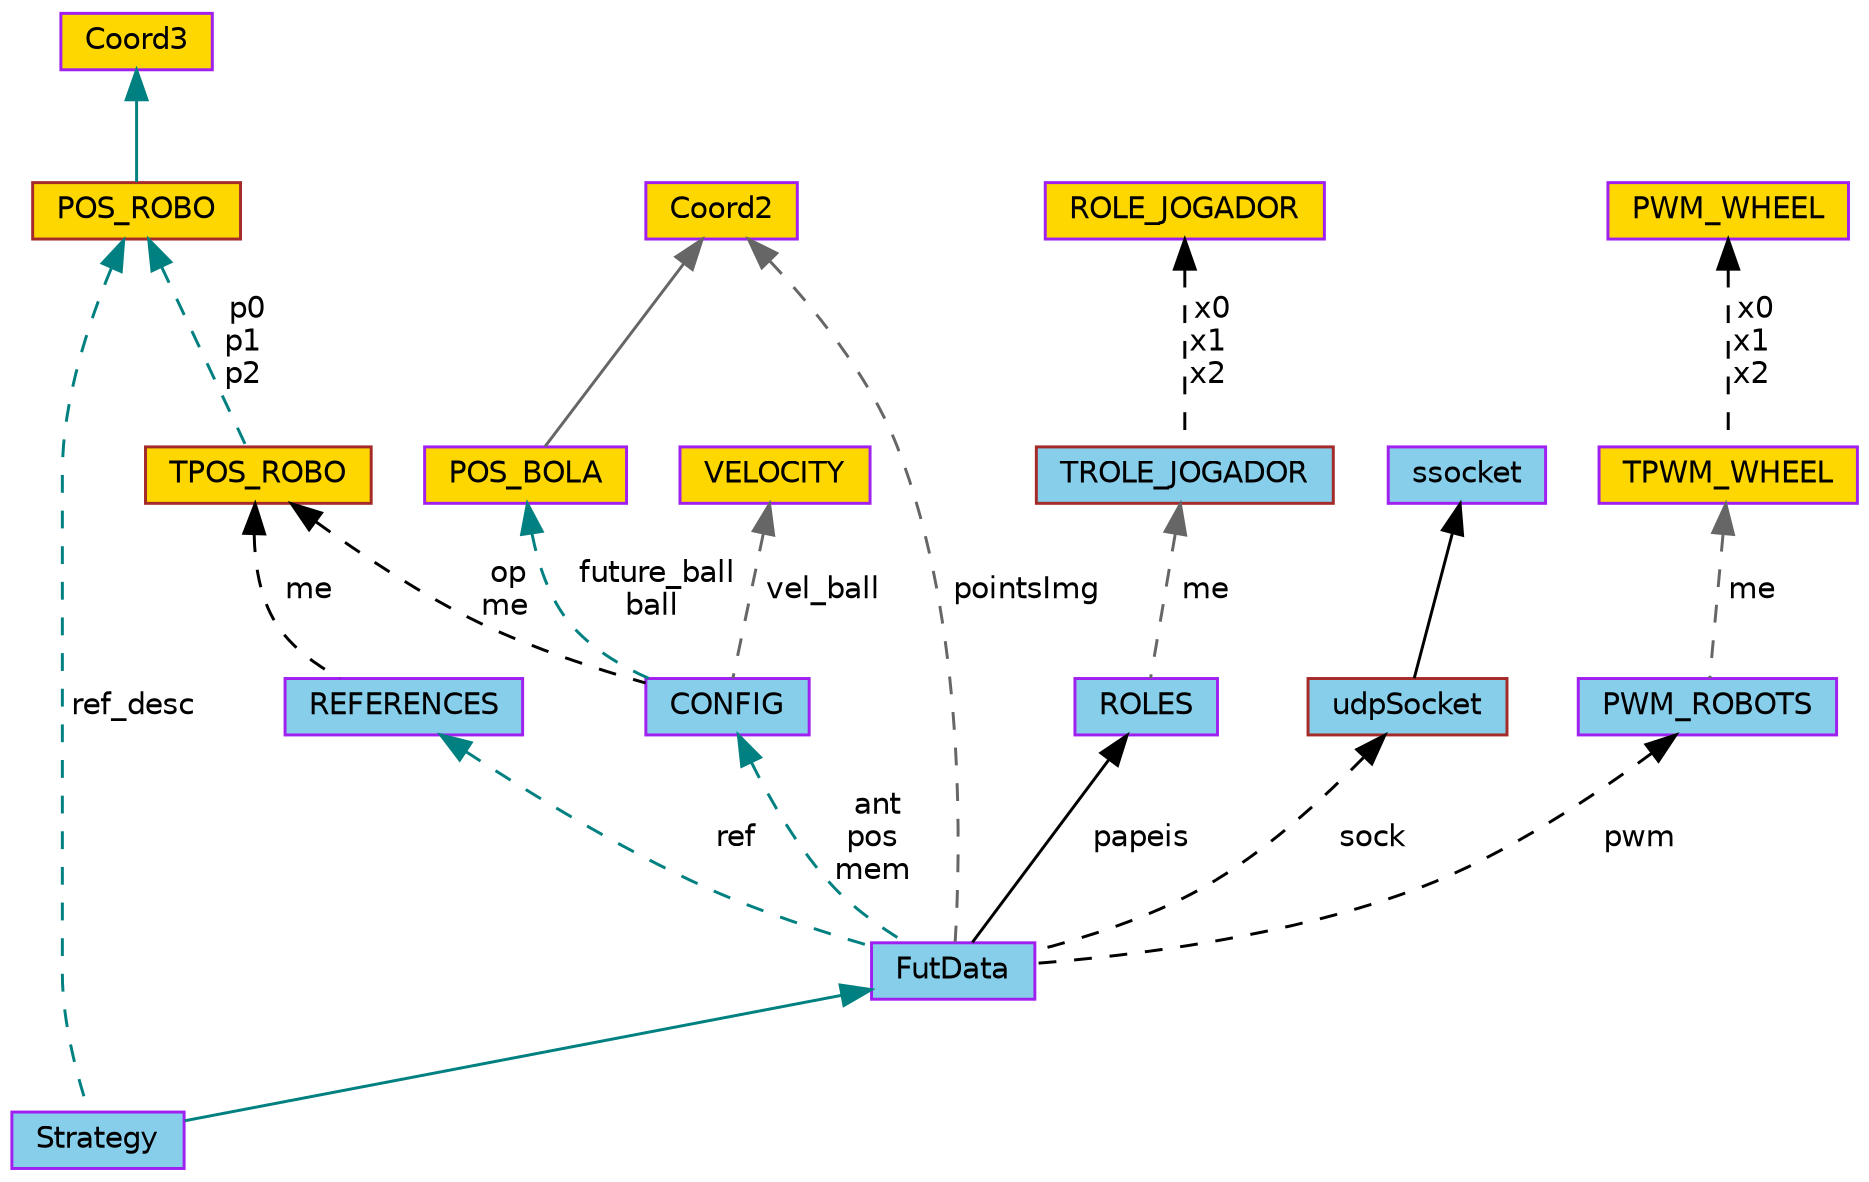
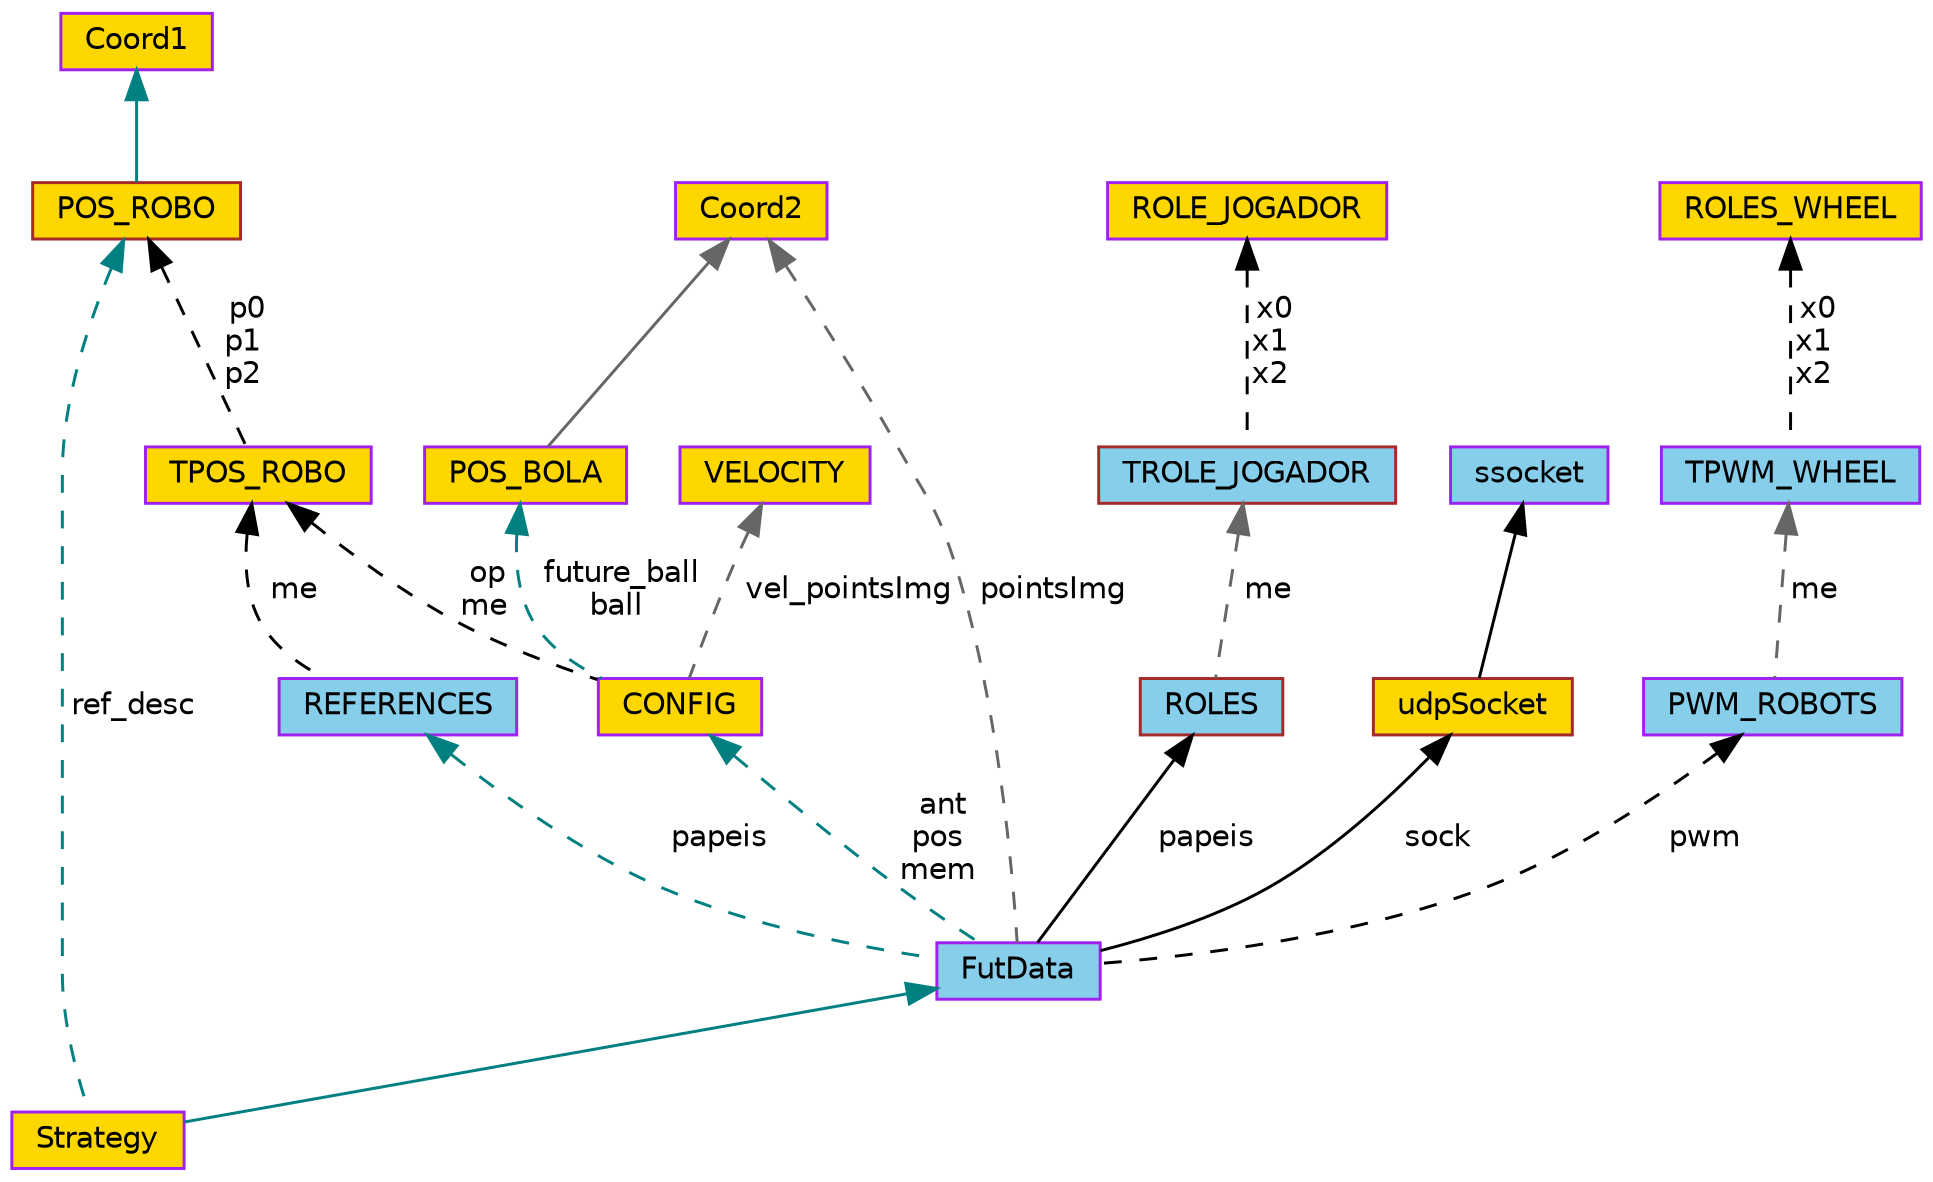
node "Coord3": label "Coord3" -> "Coord1"
node "PWM_WHEEL": label "PWM_WHEEL" -> "ROLES_WHEEL"
edge "TPOS_ROBO" -> "POS_ROBO": color teal -> black
node "TPOS_ROBO": color brown -> purple
node "TPWM_WHEEL": fillcolor gold -> skyblue
edge "CONFIG" -> "VELOCITY": label " vel_ball" -> " vel_pointsImg"
node "CONFIG": fillcolor skyblue -> gold
node "ROLES": color purple -> brown
node "udpSocket": fillcolor skyblue -> gold
edge "FutData" -> "REFERENCES": label " ref" -> " papeis"
edge "FutData" -> "udpSocket": style dashed -> solid
node "Strategy": fillcolor skyblue -> gold
